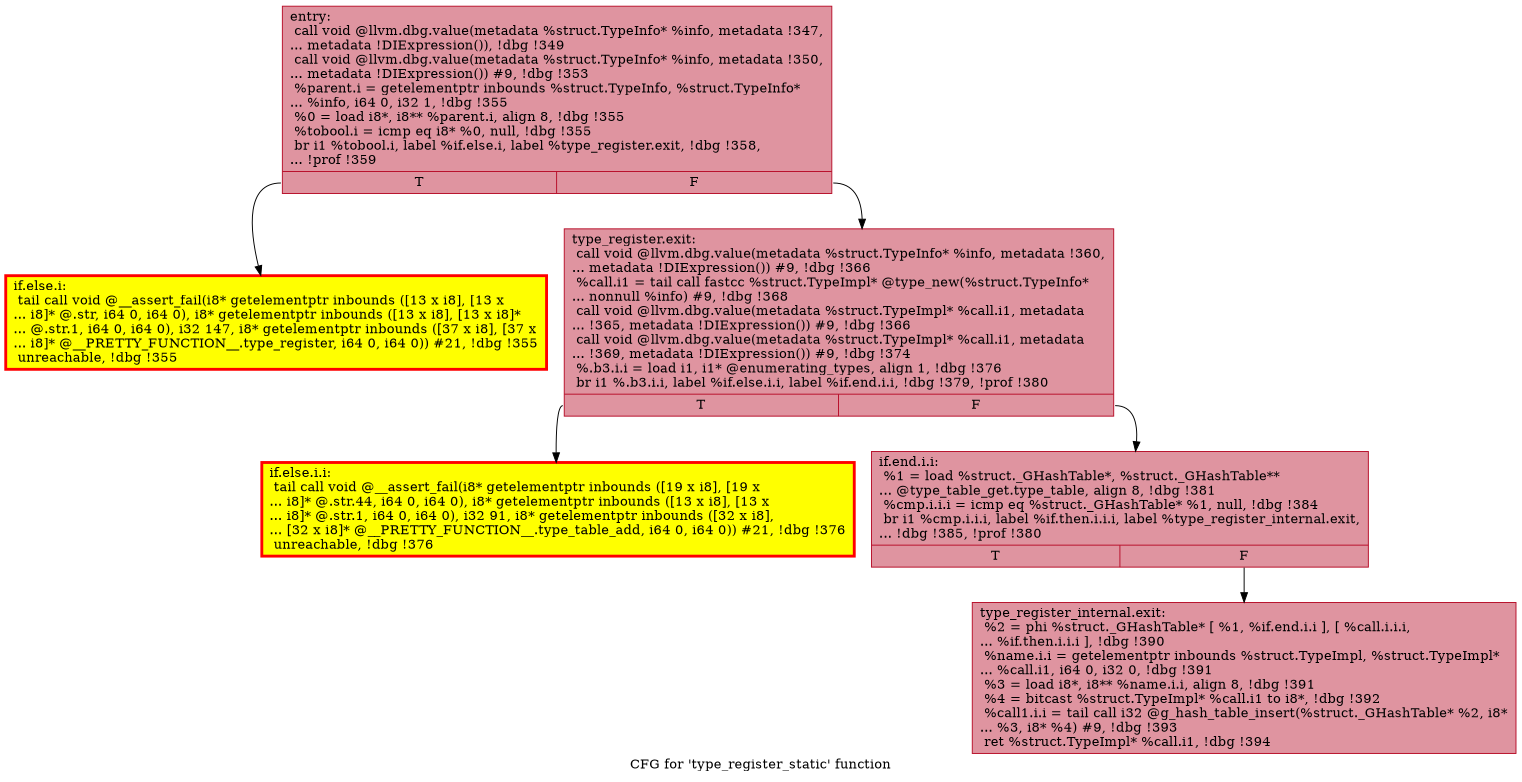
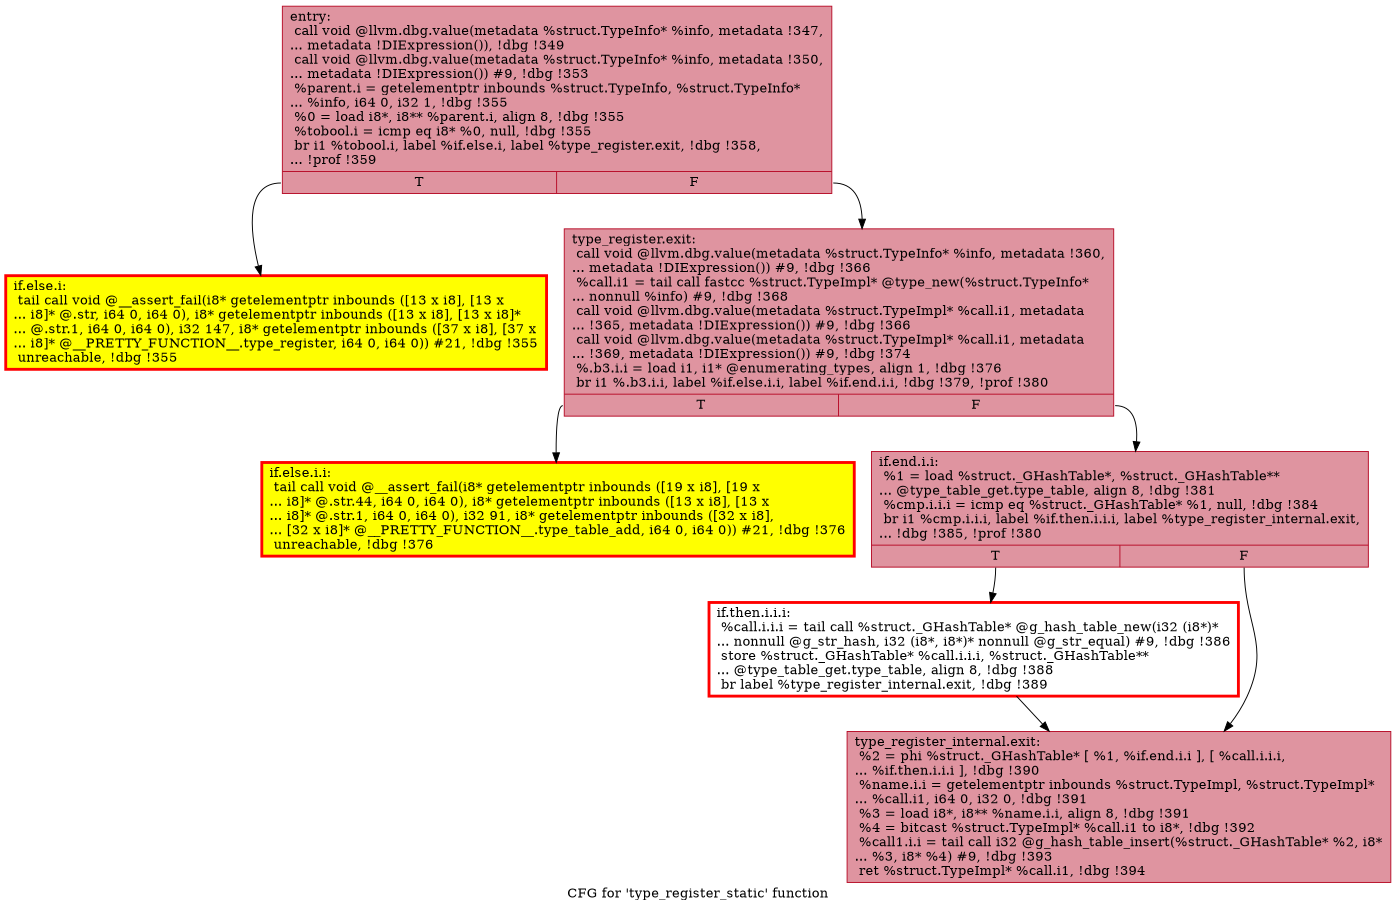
node "if.then.i.i.i:": added
